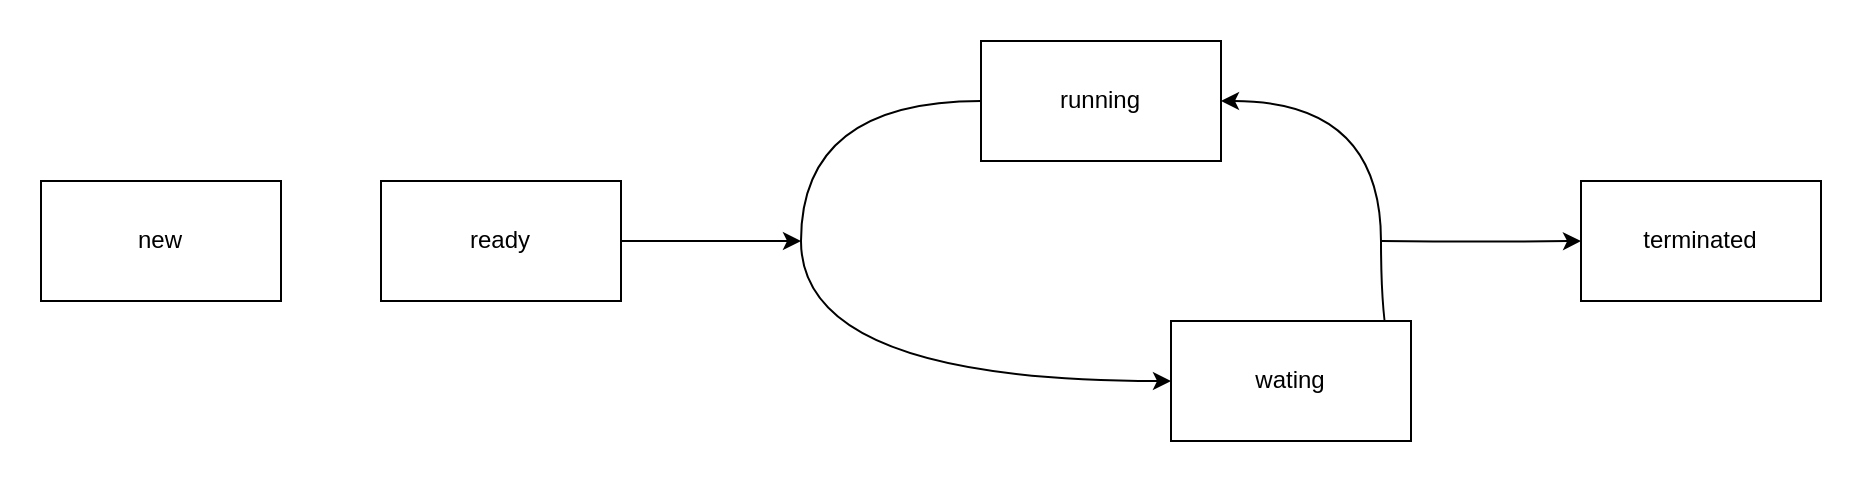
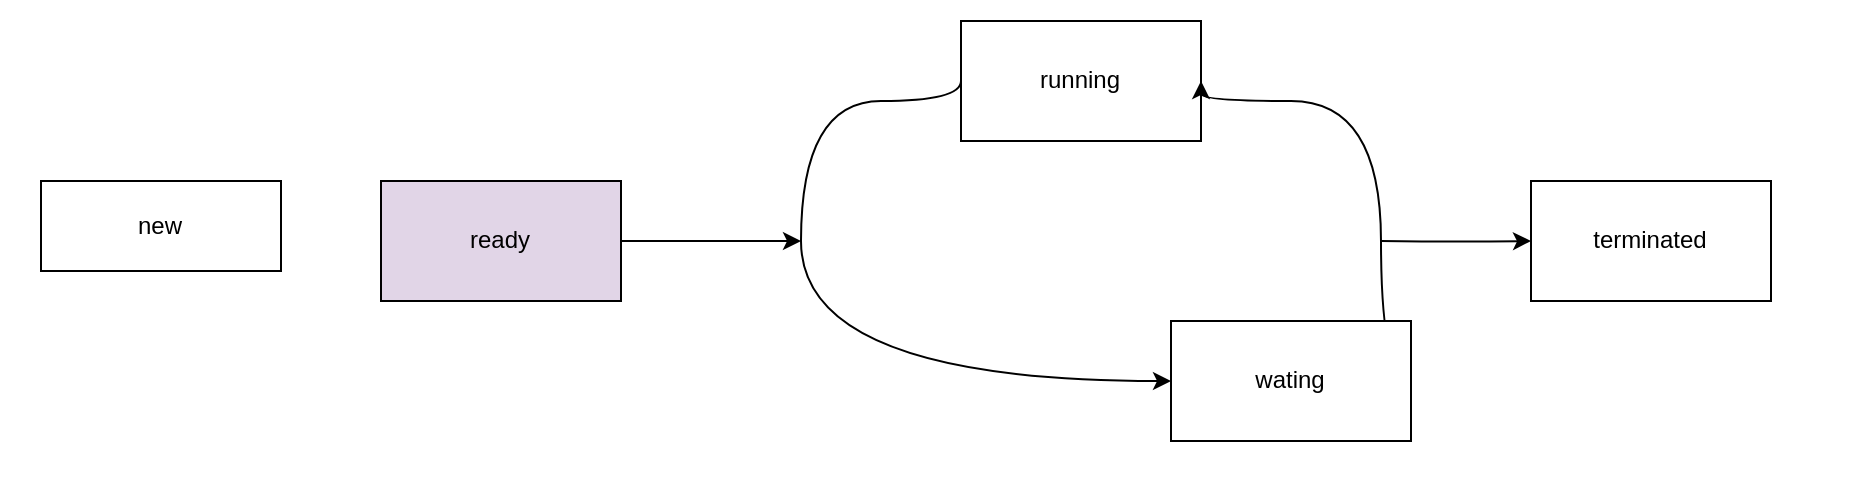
node "running": moved (1101, 101) -> (1081, 81)
node "new": size 240x120 -> 240x90
node "ready": fillcolor #ffffff -> #e1d5e7
node "terminated": moved (1701, 241) -> (1651, 241)
